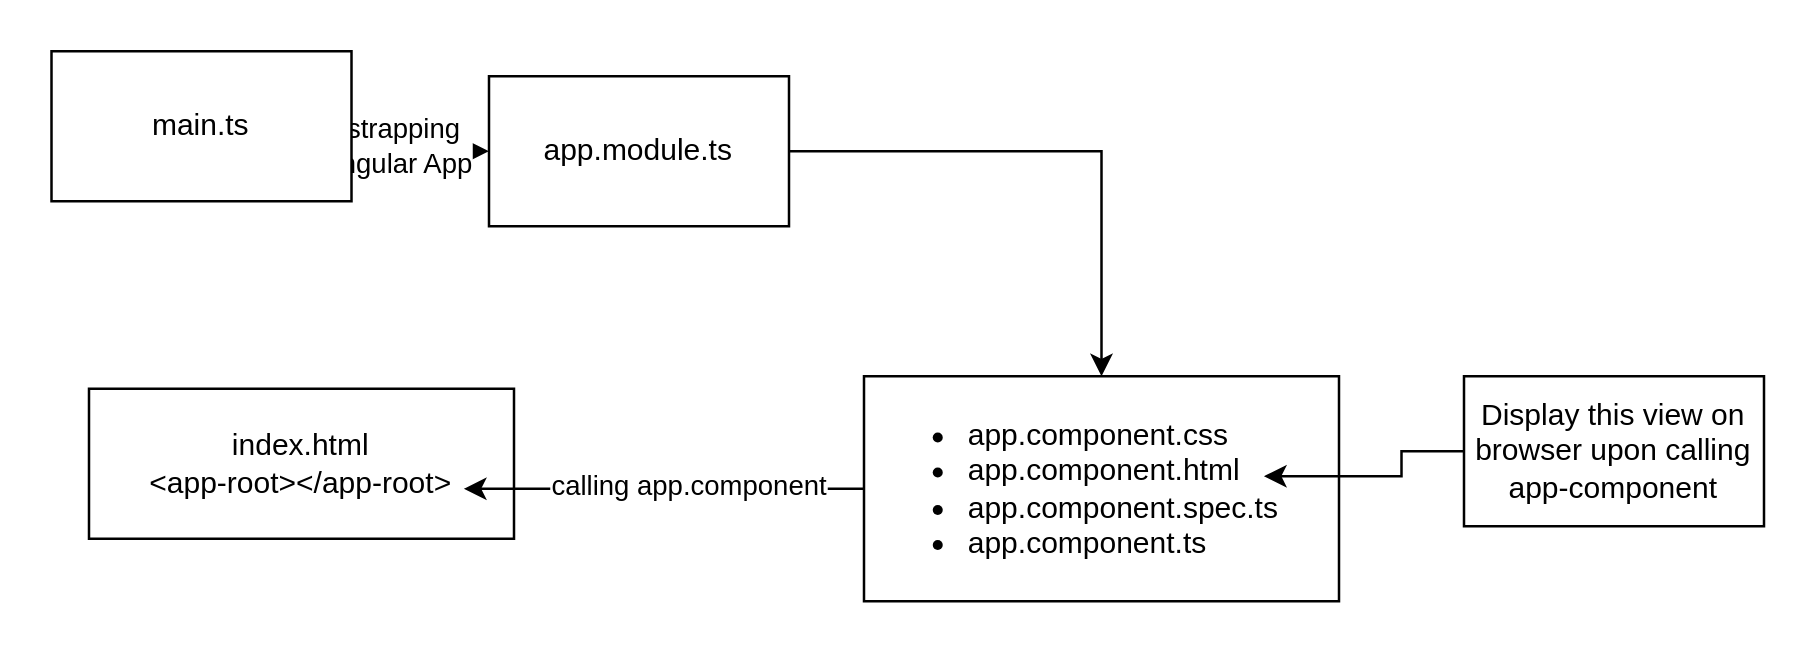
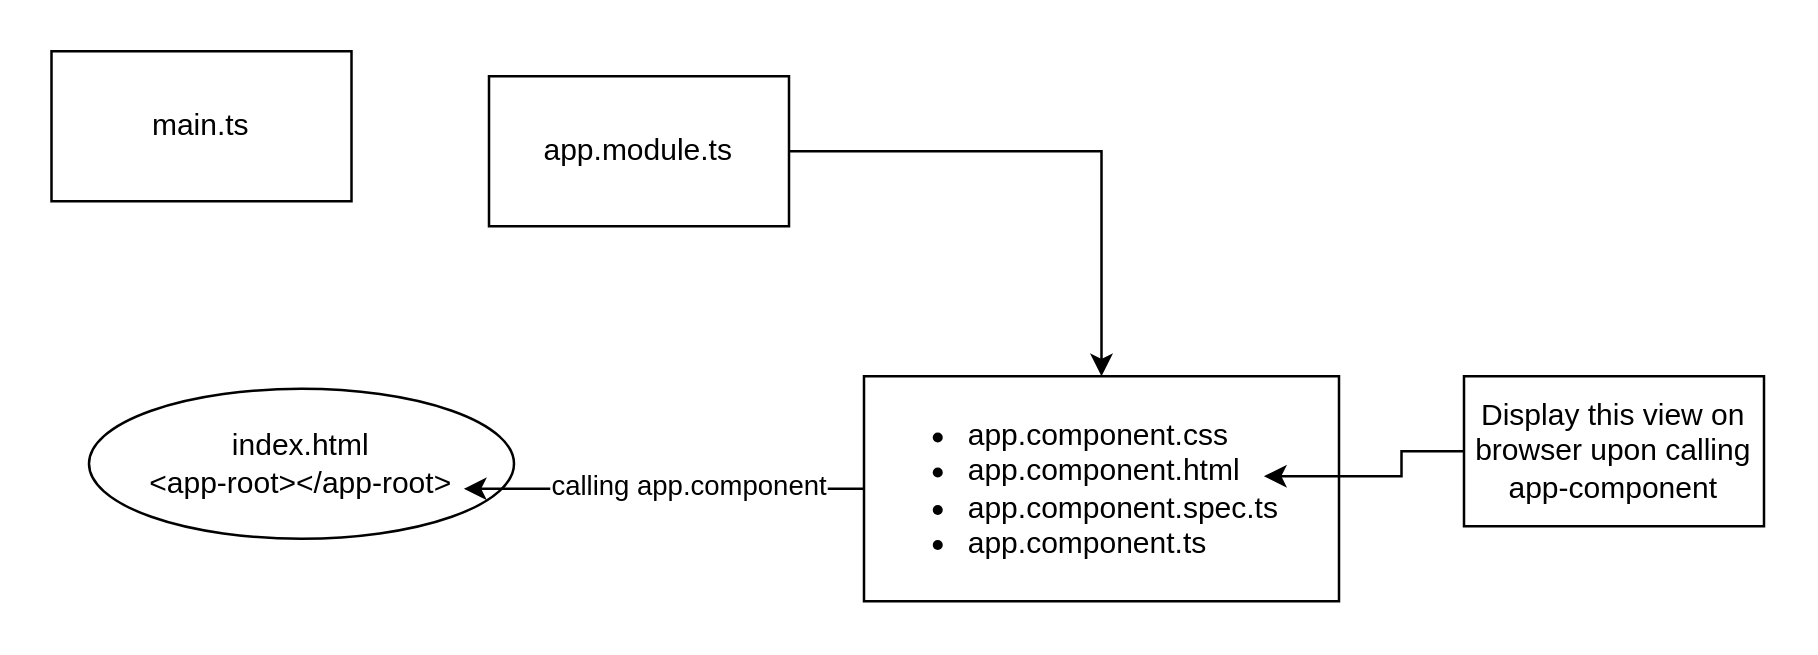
edge "main.ts" -> "app.module.ts": removed, label "Bootstrapping an Angular App"
node "index.html <app-root></app-root>": shape rectangle -> ellipse
